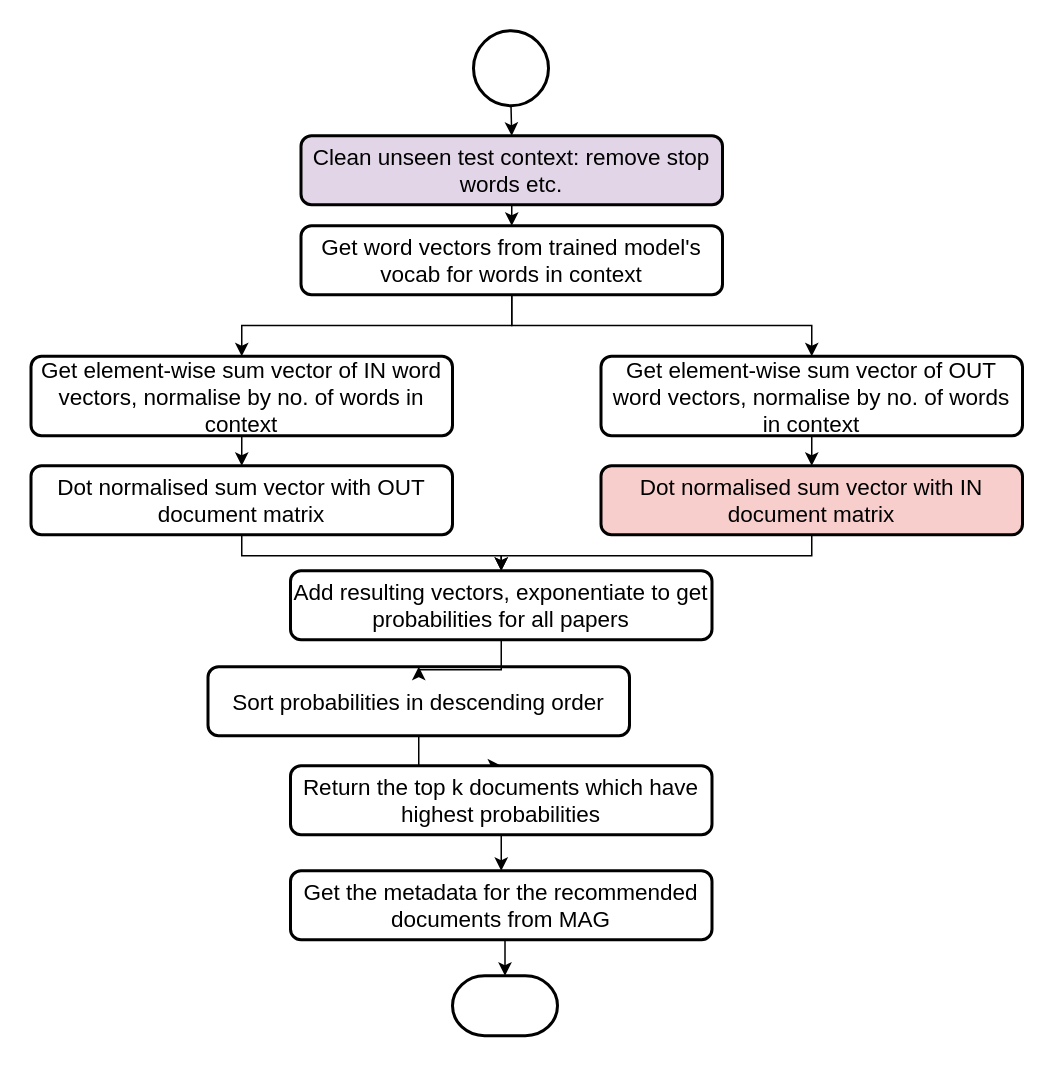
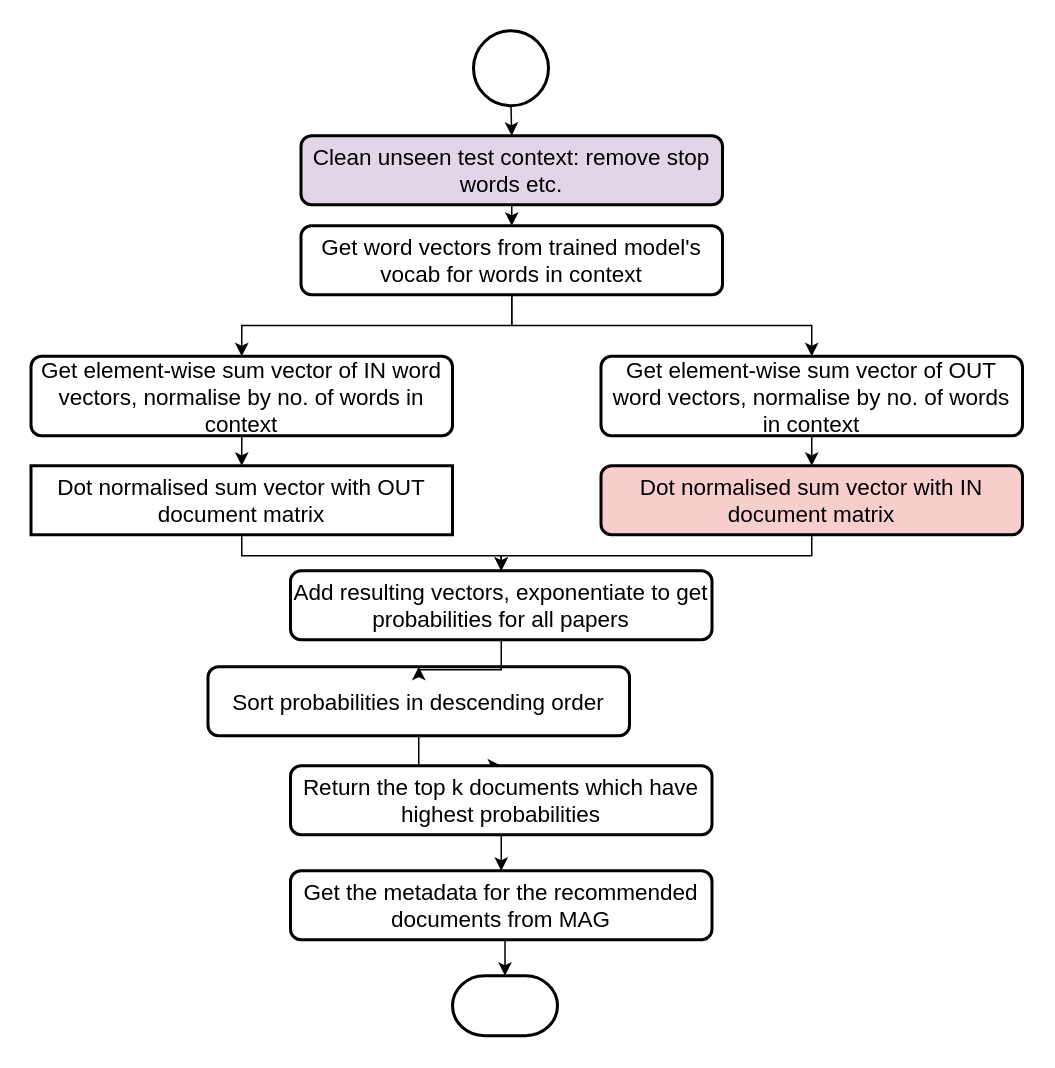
node "Dot normalised sum vector with OUT document matrix": shape rounded rectangle -> rectangle
